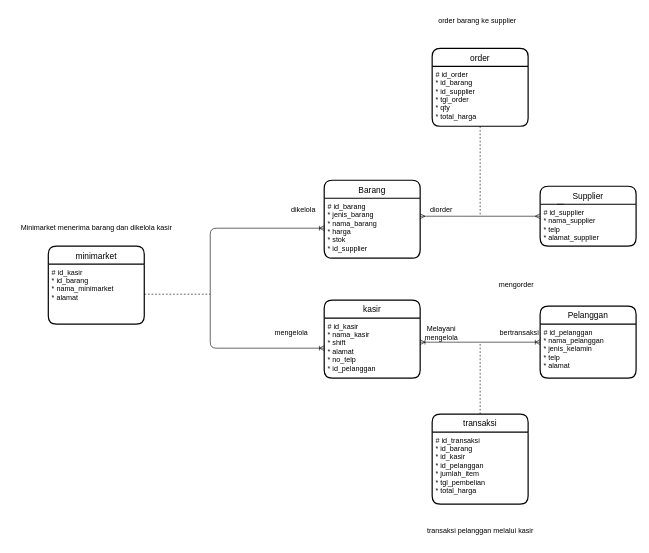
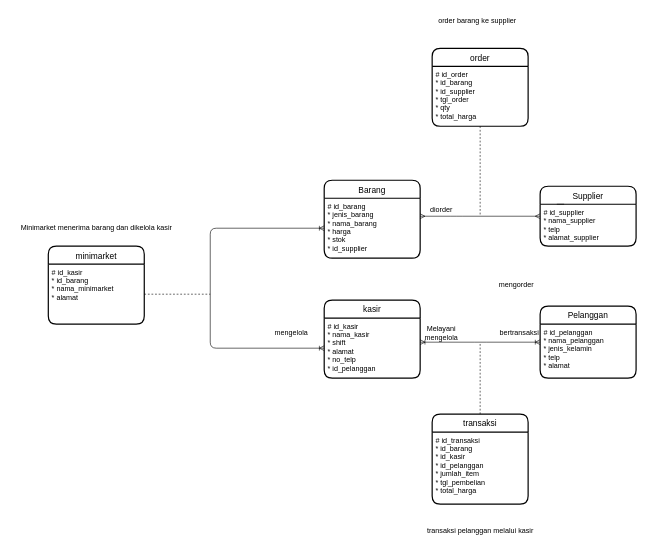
node "dikelola": removed
